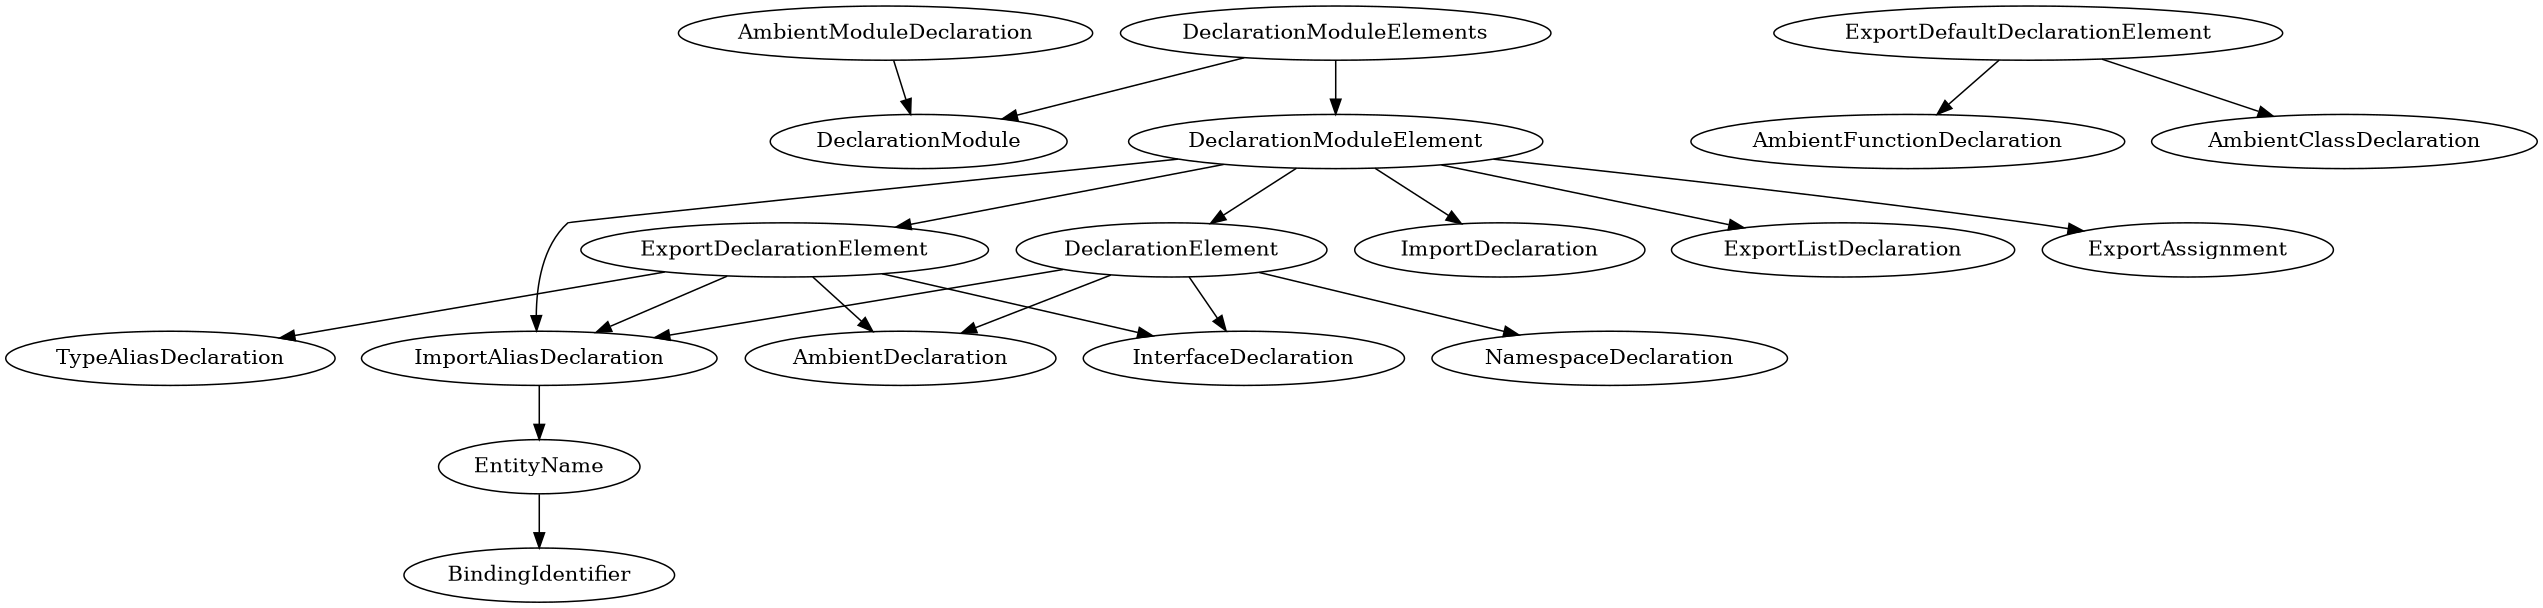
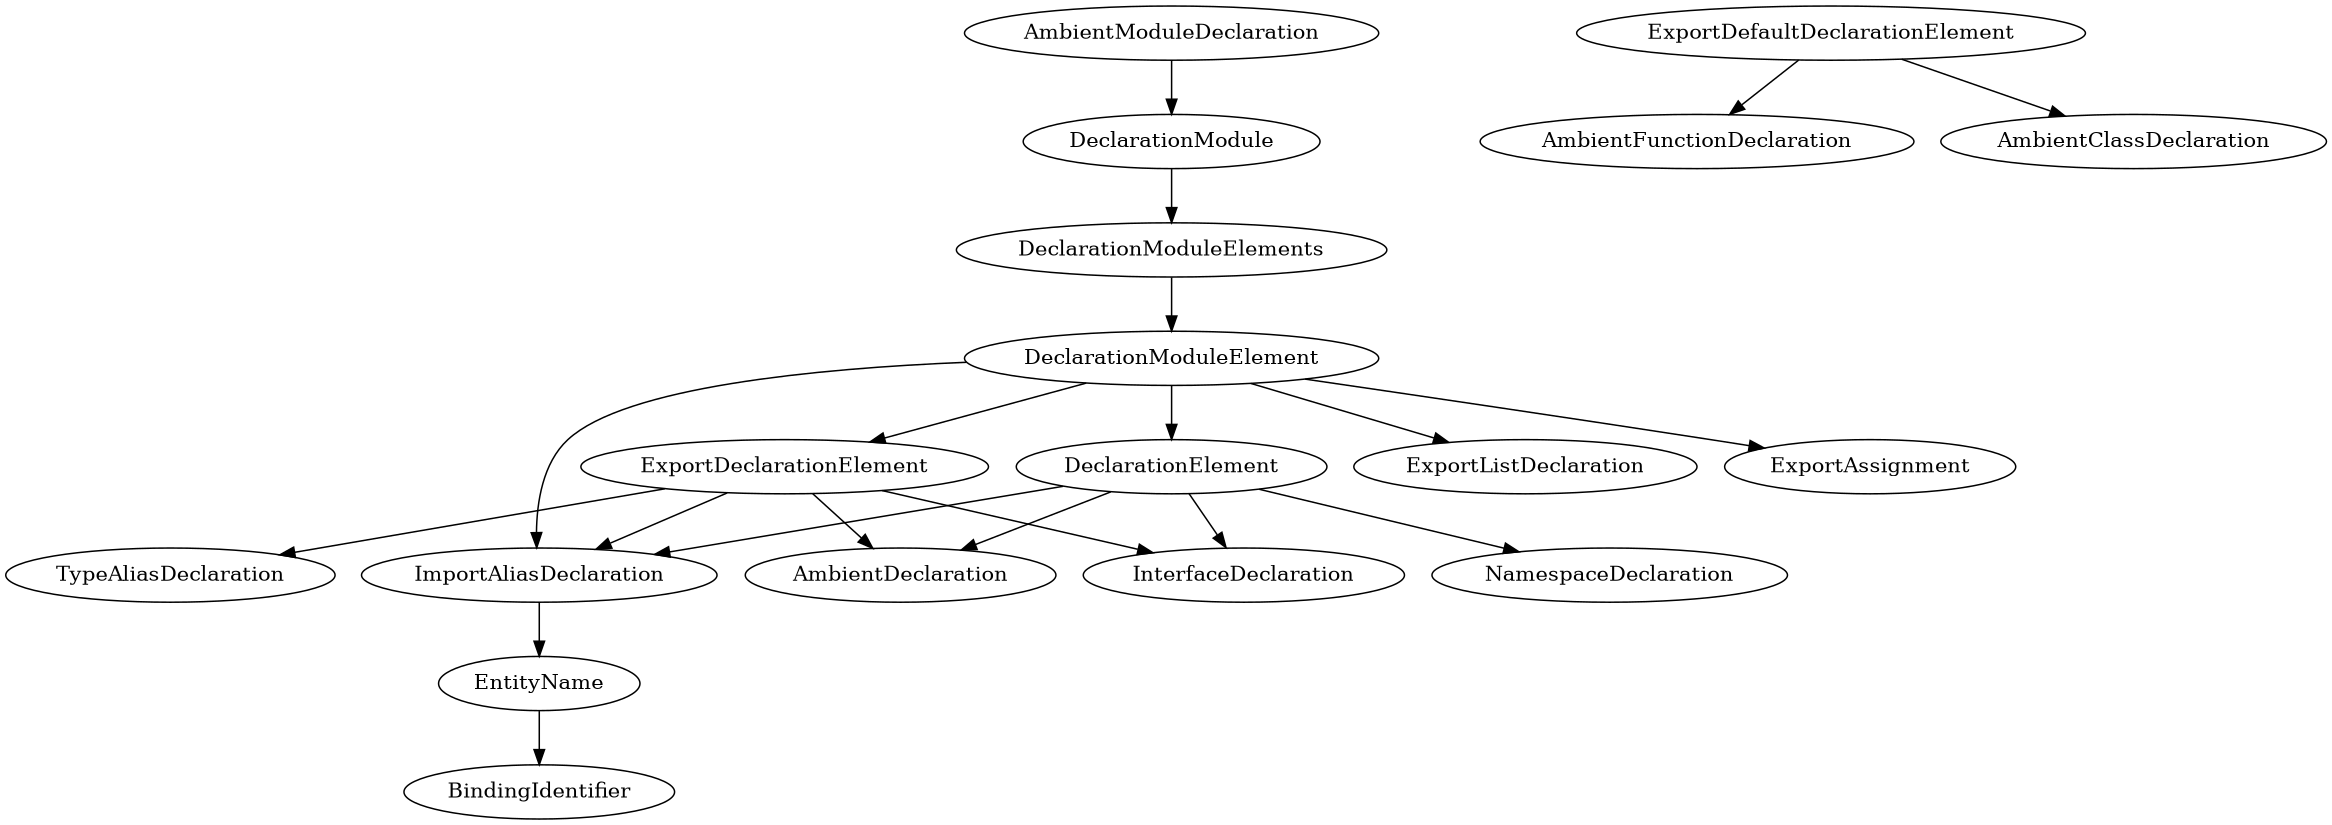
edge "DeclarationModuleElements" -> "DeclarationModule": reversed
node "ImportDeclaration": removed
